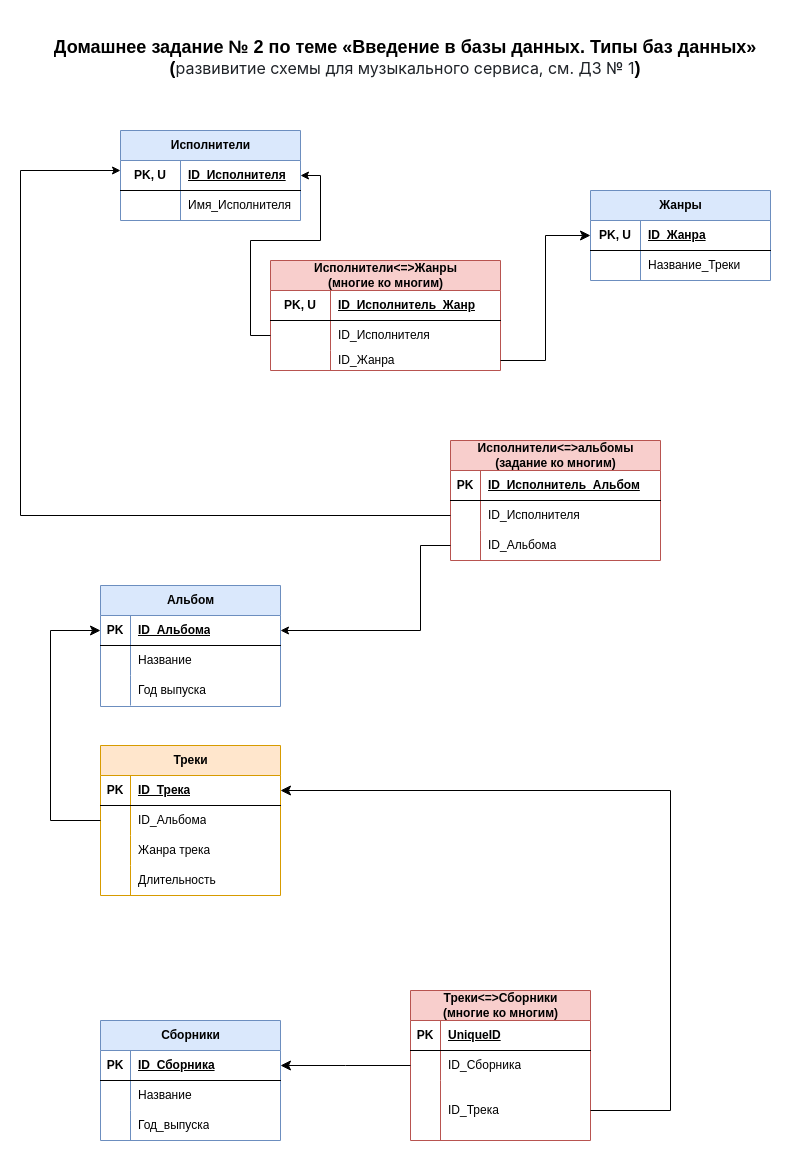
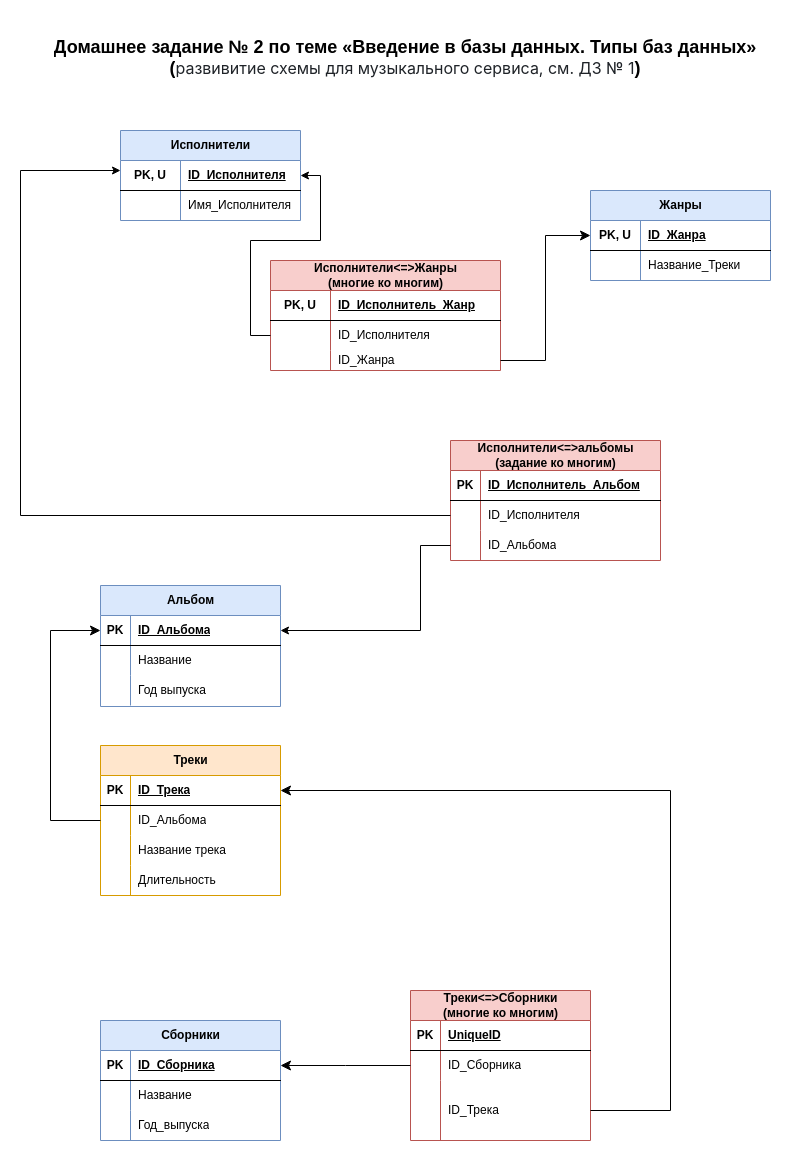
node "Жанра трека": label "Жанра трека" -> "Название трека"
